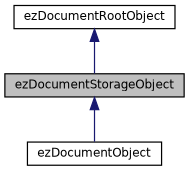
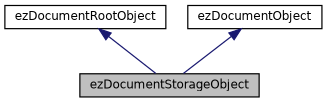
edge "ezDocumentObject" -> "ezDocumentStorageObject": reversed
